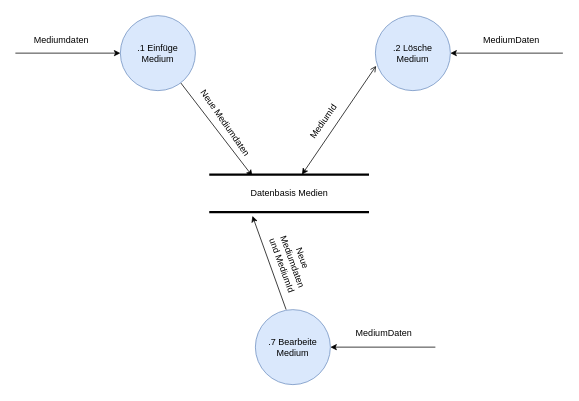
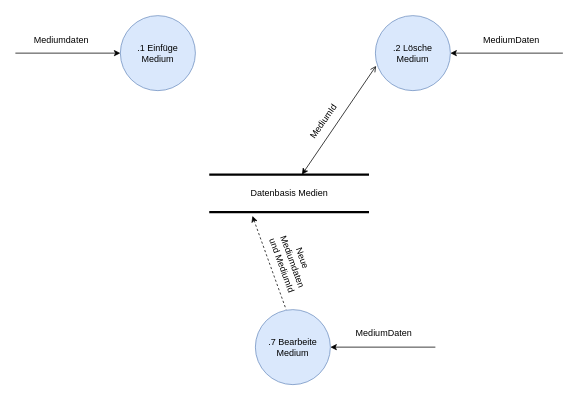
edge ".1 Einfüge Medium" -> "Datenbasis Medien": removed, label "Neue Mediumdaten"
edge ".7 Bearbeite Medium" -> "Datenbasis Medien": style solid -> dashed
